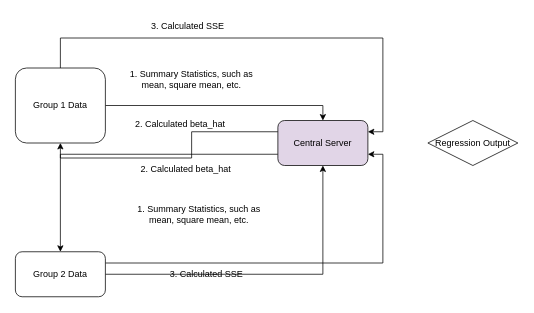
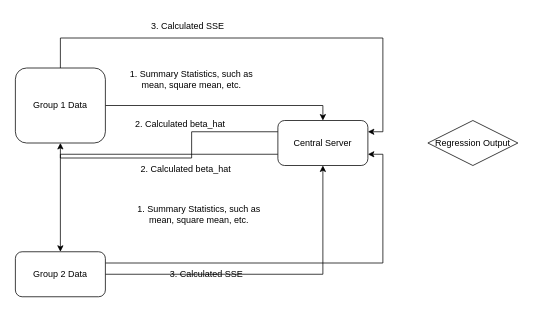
node "Central Server": fillcolor #e1d5e7 -> #ffffff
